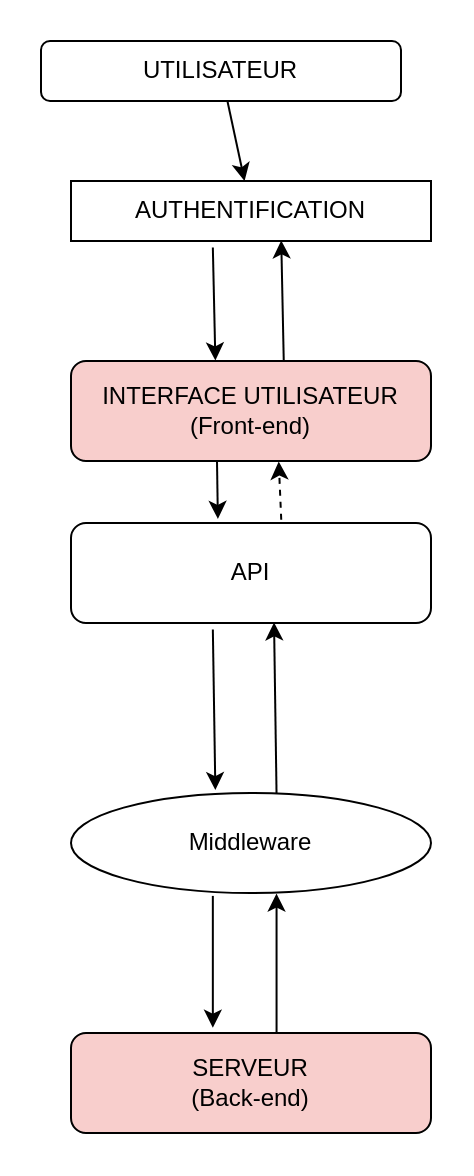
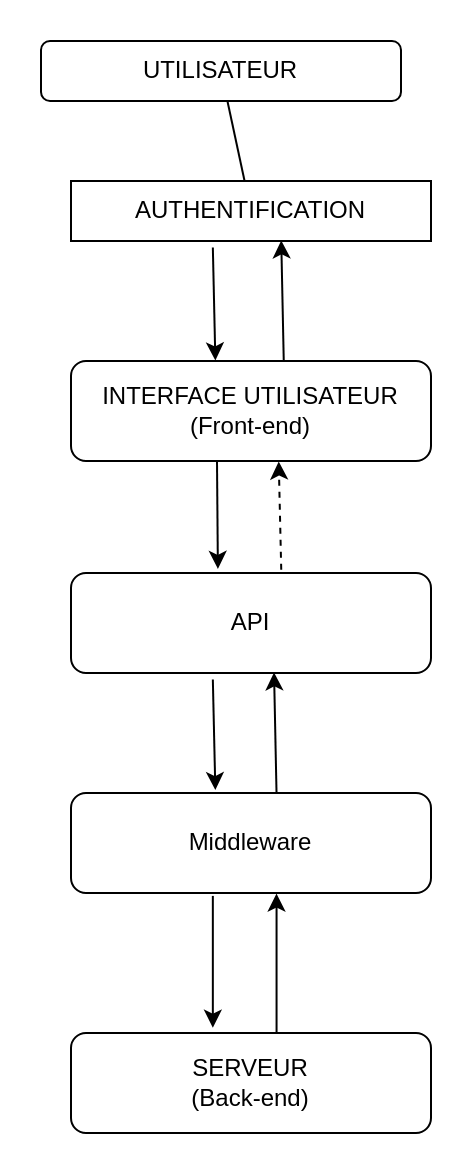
edge "UTILISATEUR" -> "AUTHENTIFICATION": arrowhead classic -> none
node "INTERFACE UTILISATEUR (Front-end)": fillcolor #f8cecc -> #ffffff
node "API": moved (251, 573) -> (251, 623)
node "Middleware": shape ellipse -> rounded rectangle
node "SERVEUR (Back-end)": fillcolor #f8cecc -> #ffffff
